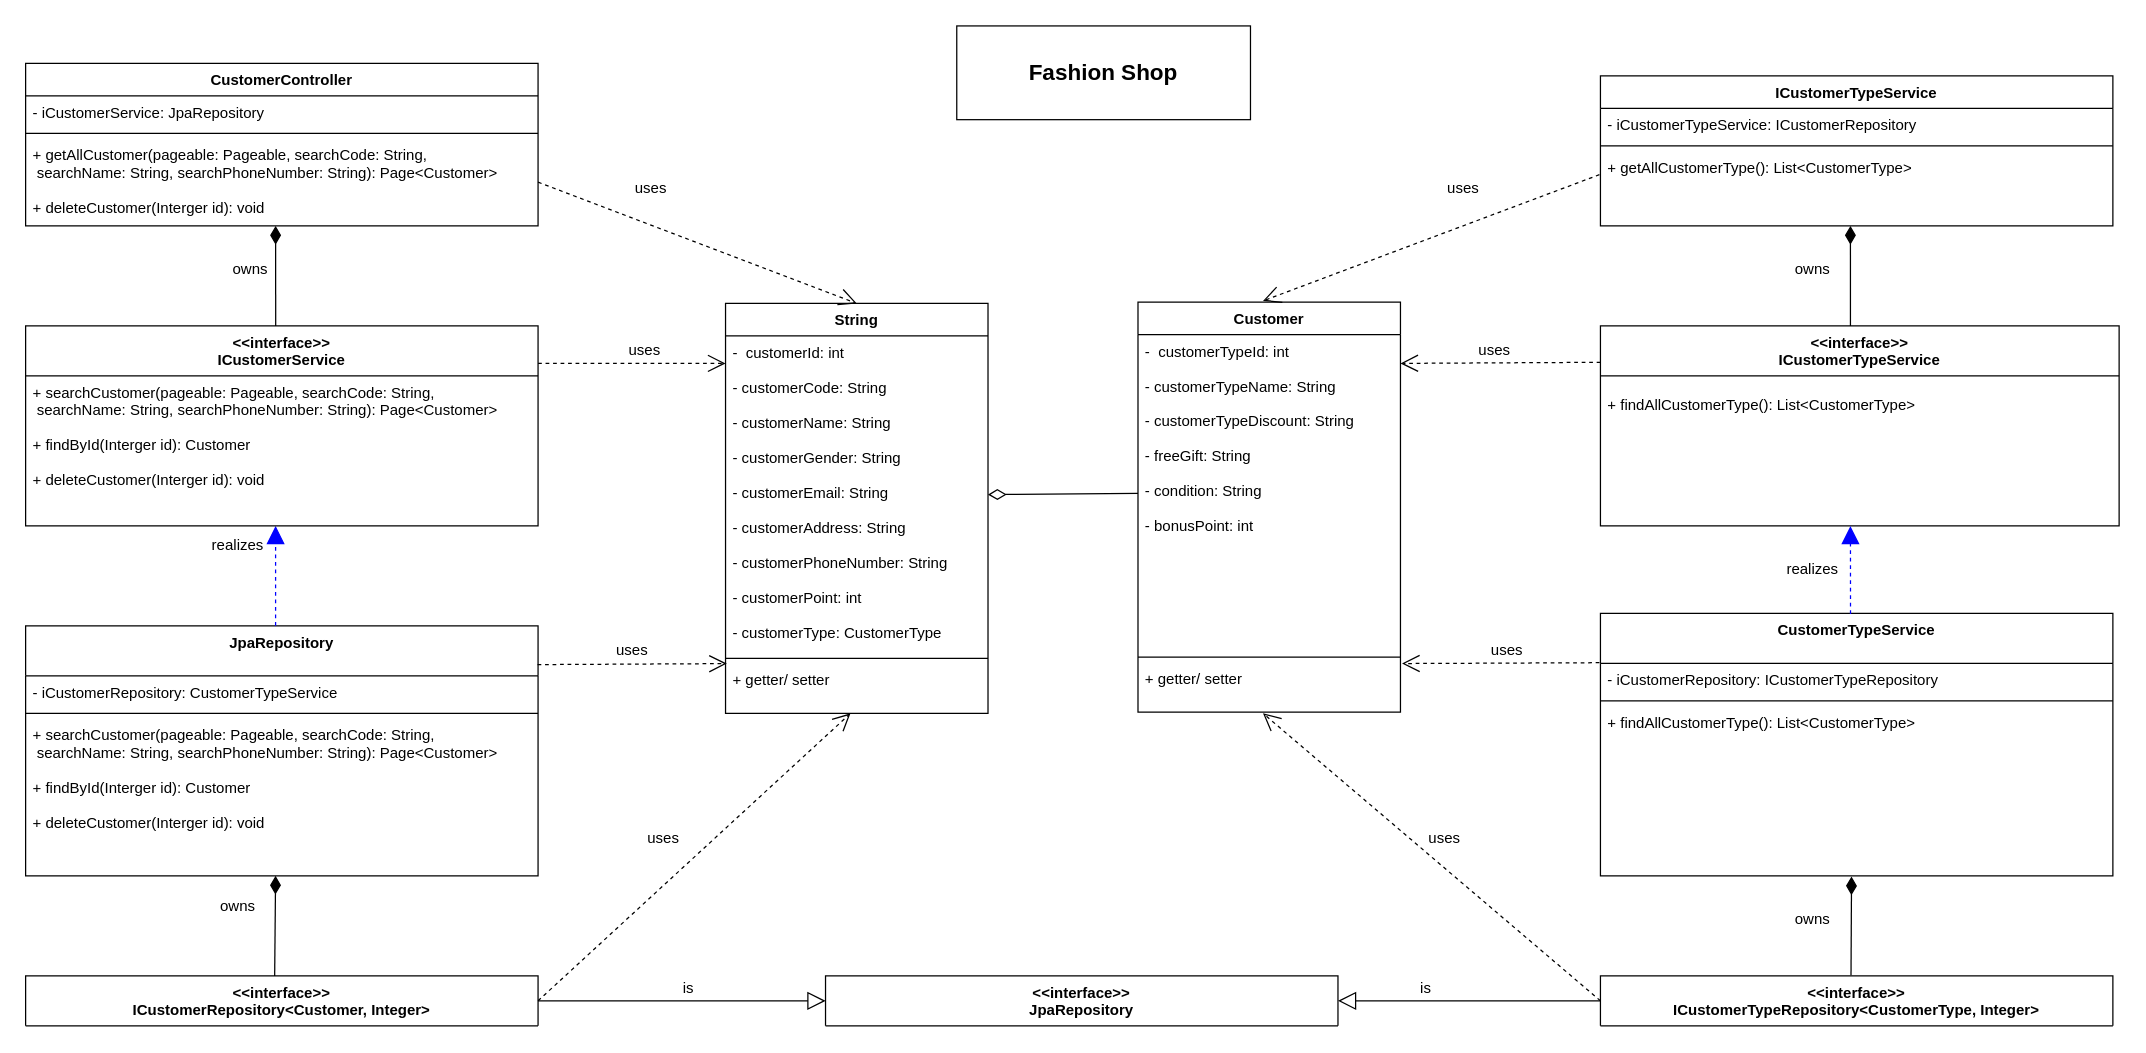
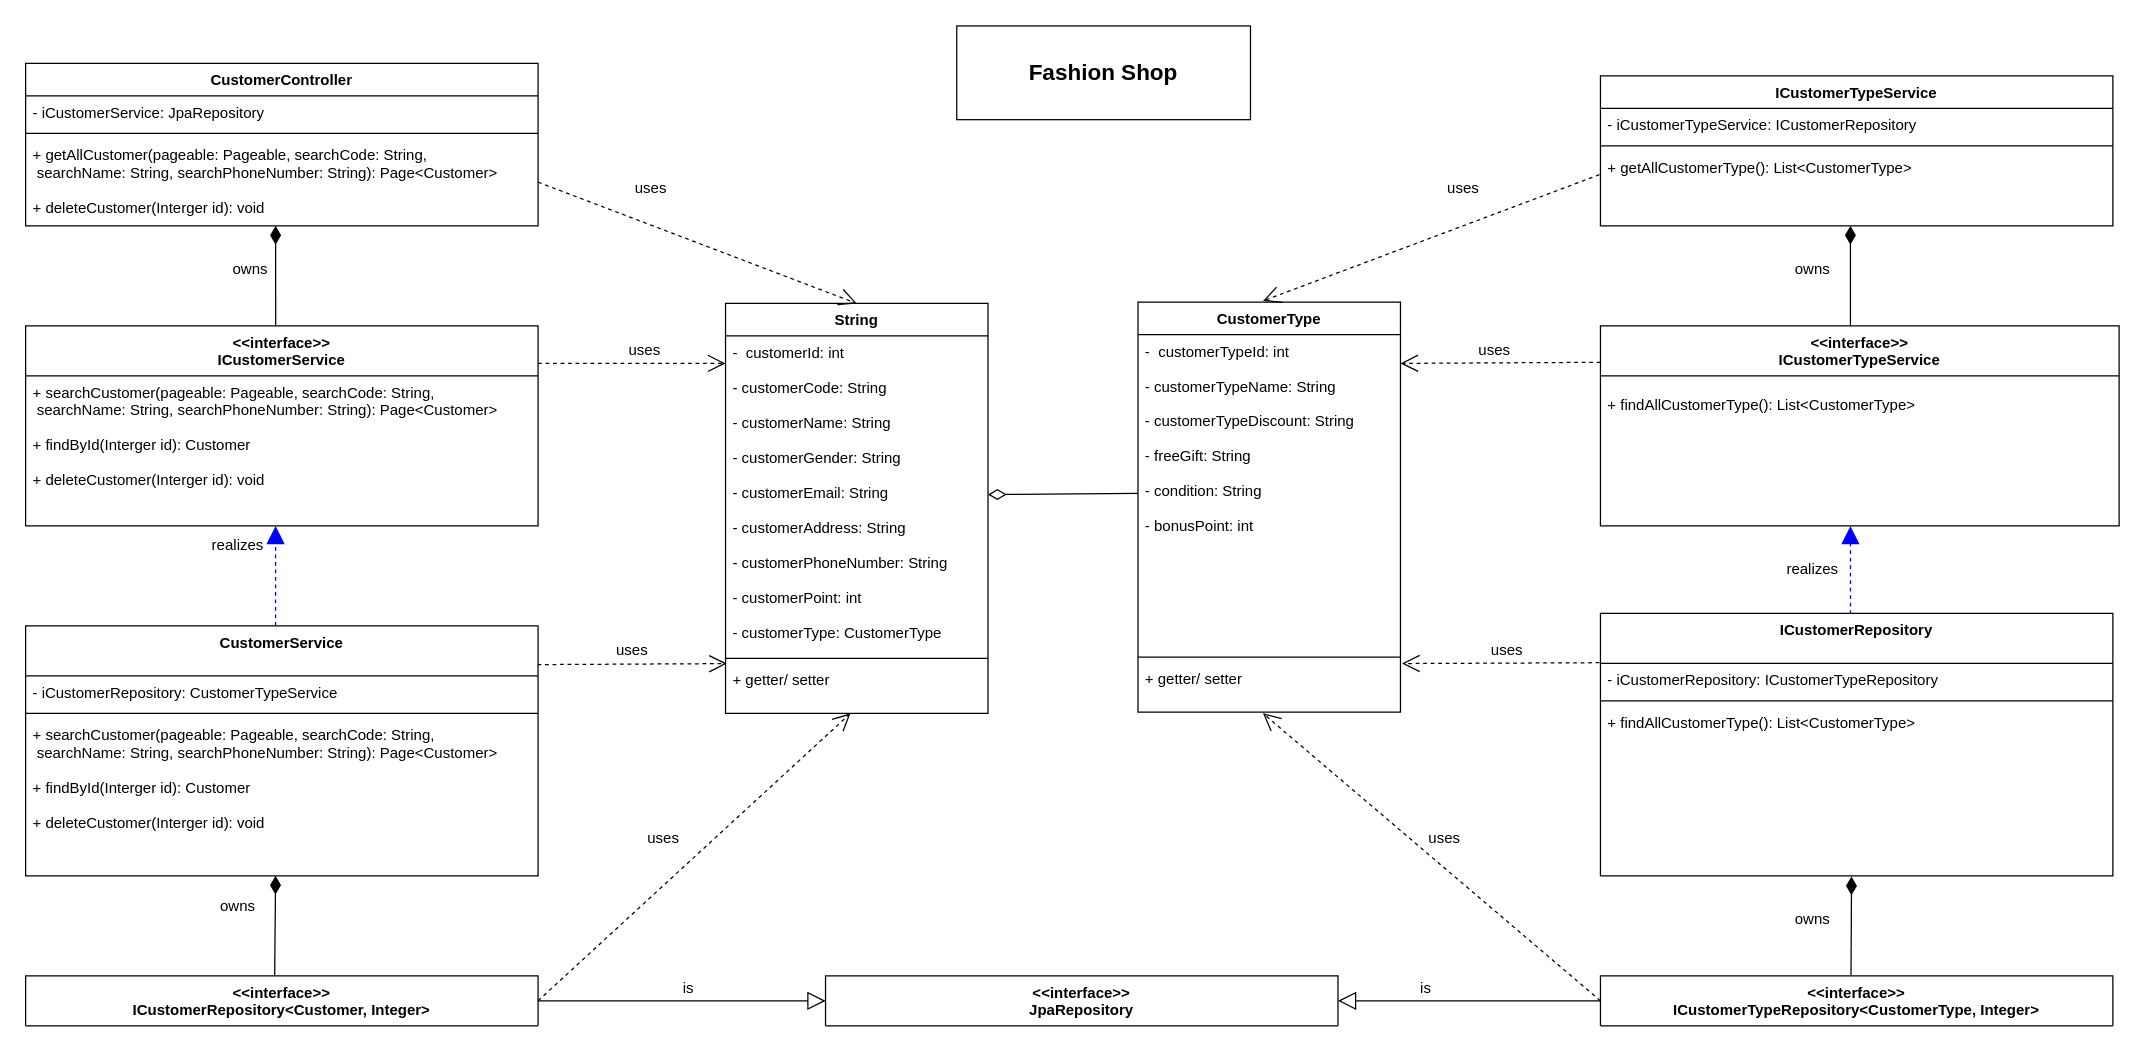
node "Customer": label "Customer" -> "CustomerType"
node "CustomerTypeService": label "CustomerTypeService" -> "ICustomerRepository"
node "JpaRepository": label "JpaRepository" -> "CustomerService"
